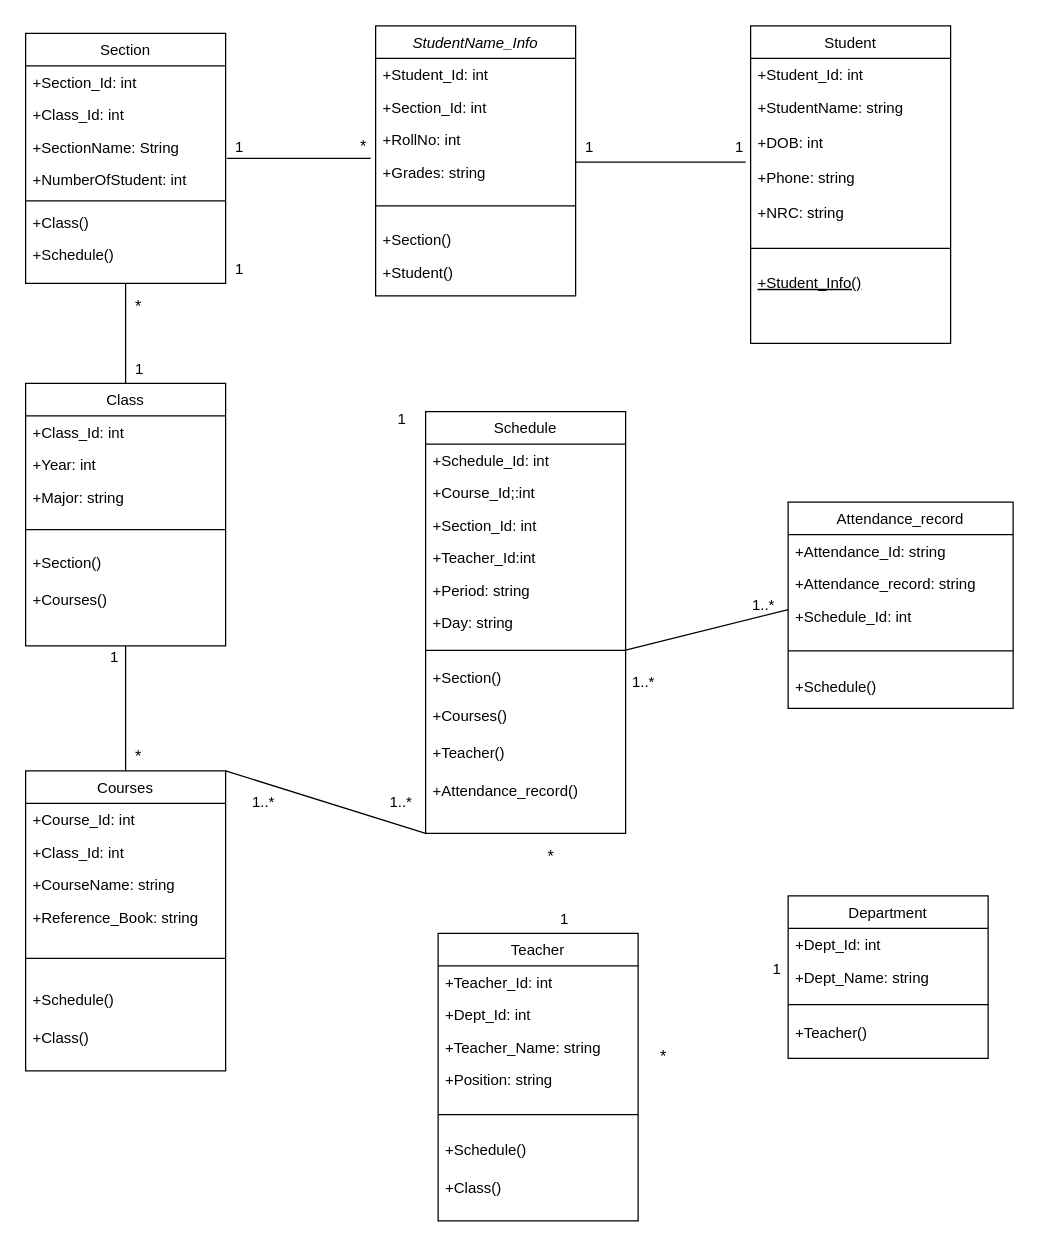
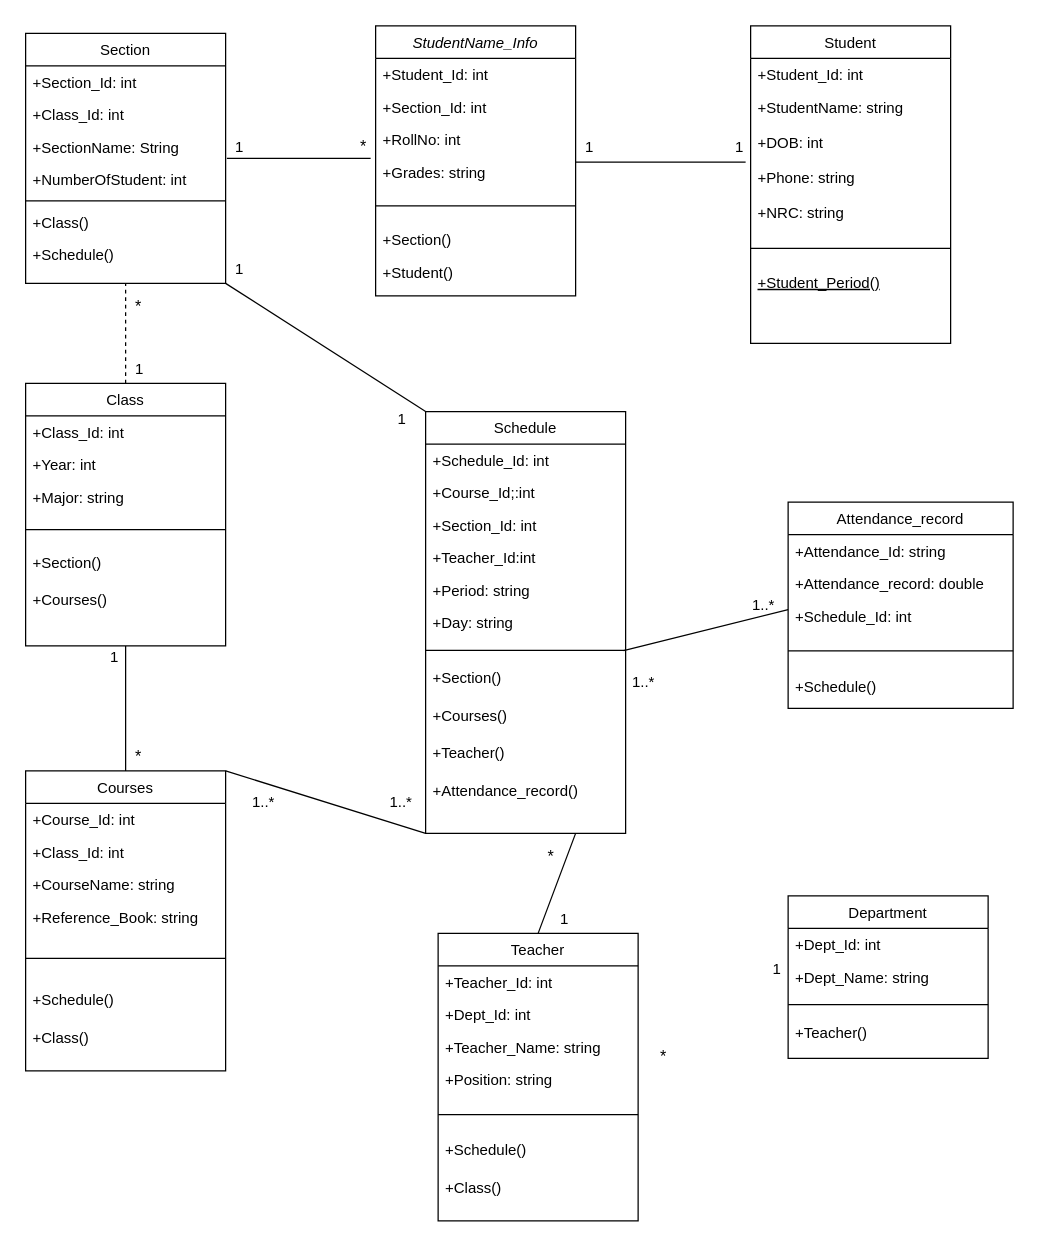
node "+Student_Info()": label "+Student_Info()" -> "+Student_Period()"
edge "Section" -- "Class": style solid -> dashed
edge "Section" -- "Schedule": added
node "+Attendance_record: string": label "+Attendance_record: string" -> "+Attendance_record: double"
edge "Schedule" -- "Teacher": added
